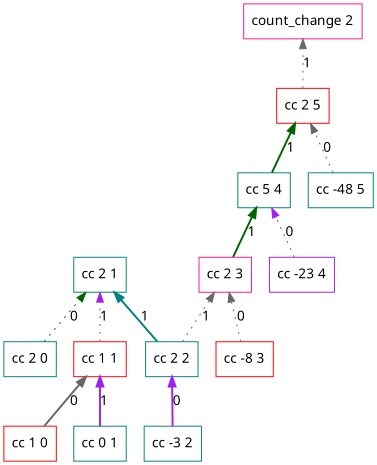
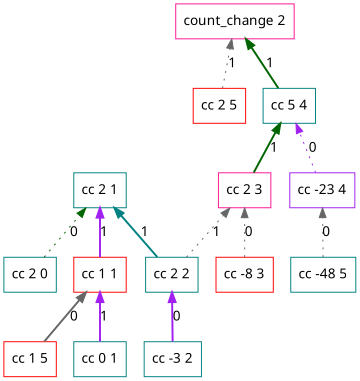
edge "cc 5 4" -> "cc 2 5": now "cc 5 4" -> "count_change 2"
edge "cc -48 5" -> "cc 2 5": now "cc -48 5" -> "cc -23 4"
edge "cc 1 1" -> "cc 2 1": style dotted -> bold
node "cc 1 0": label "cc 1 0" -> "cc 1 5"
